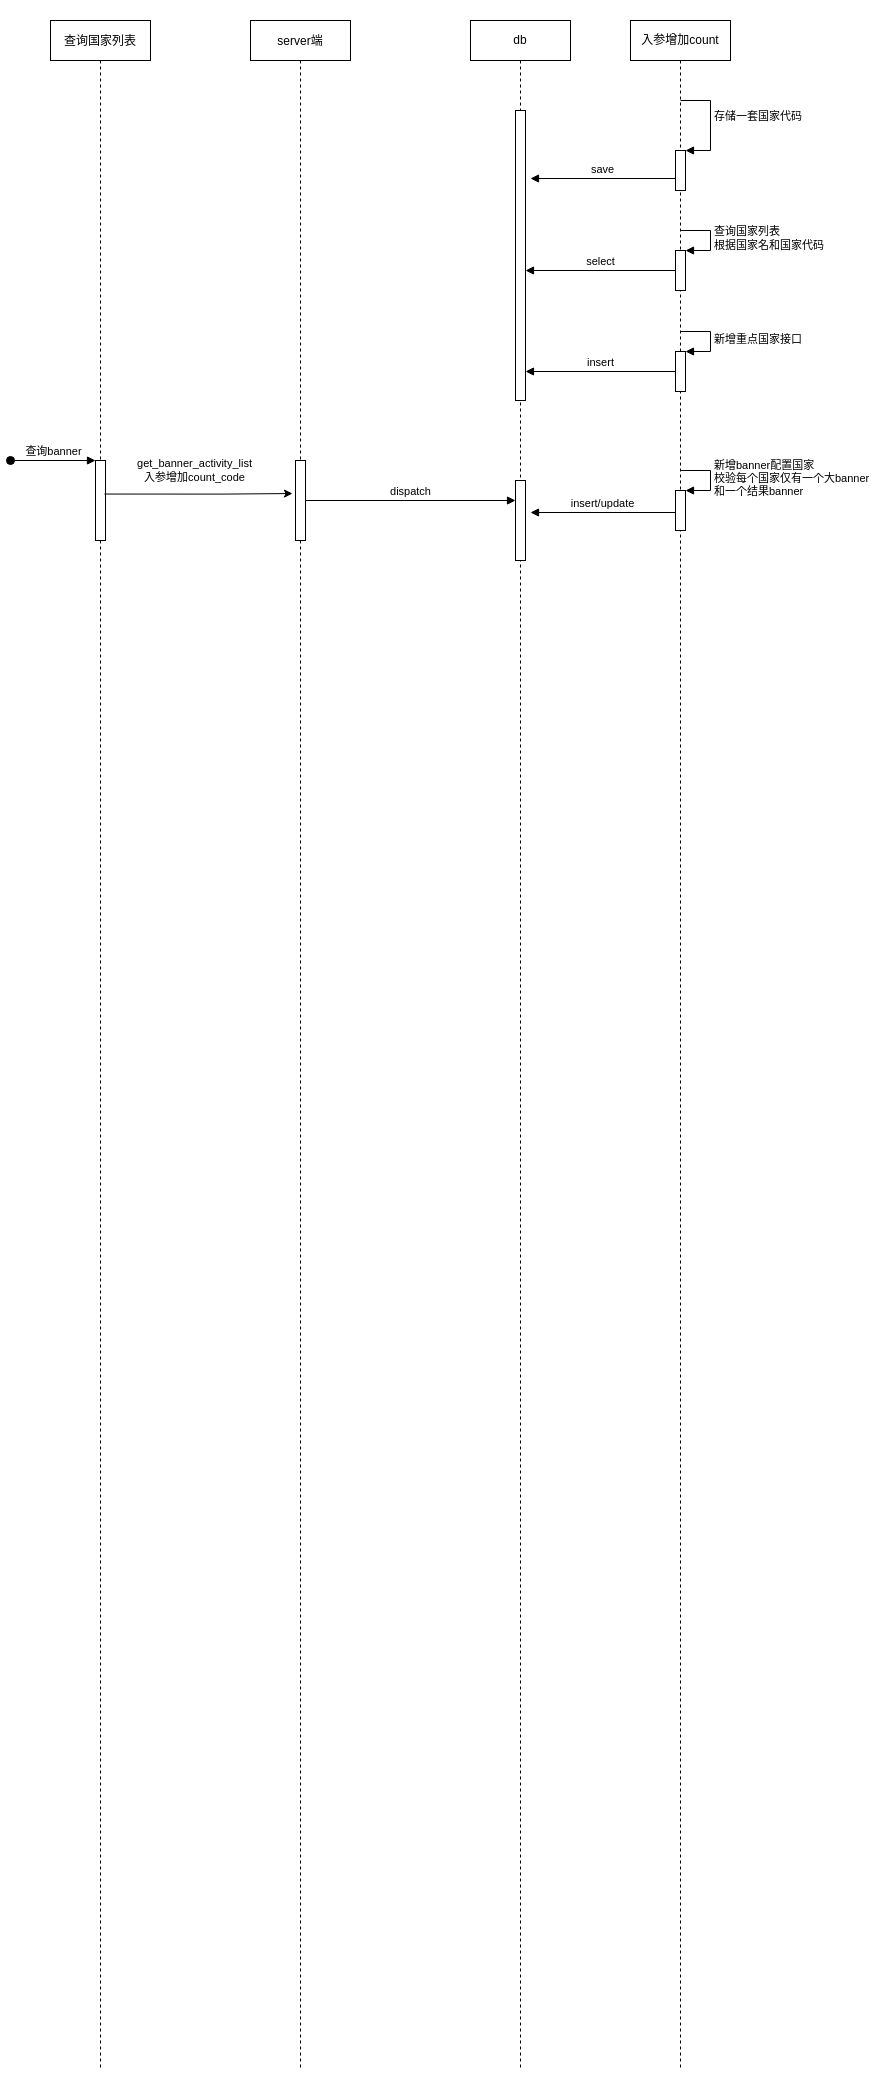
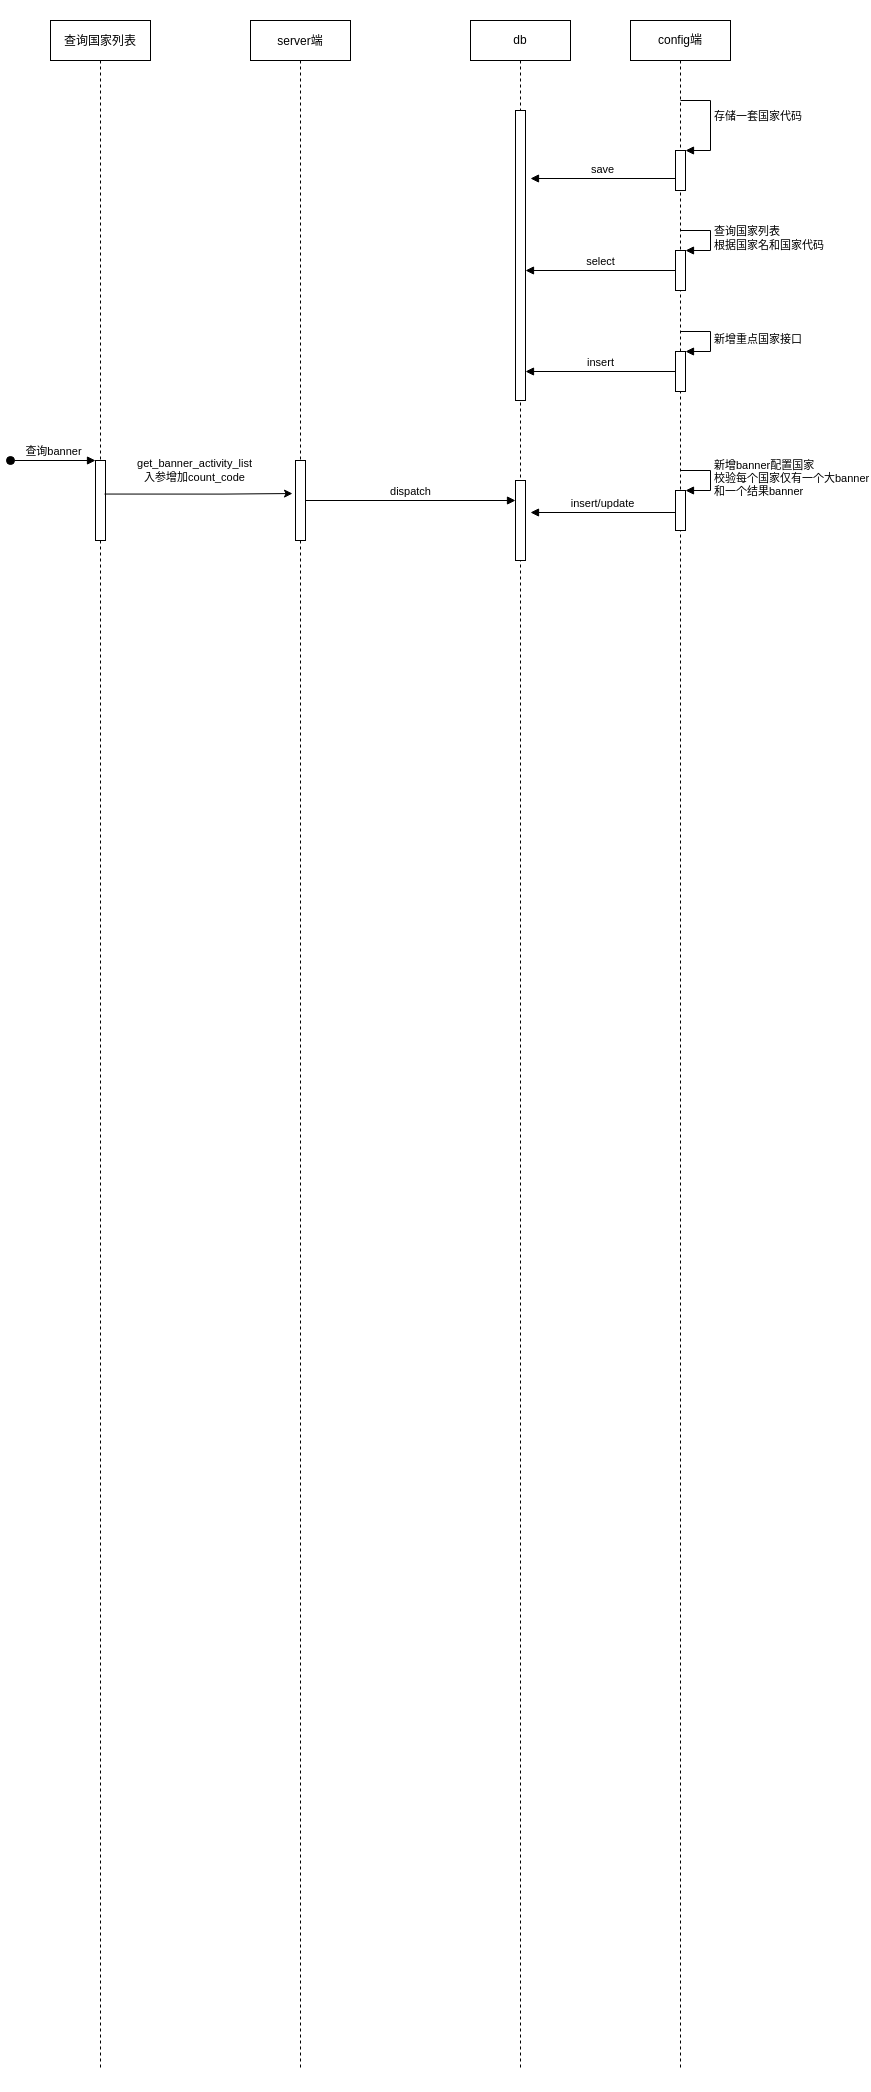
node "入参增加count": label "入参增加count" -> "config端"
